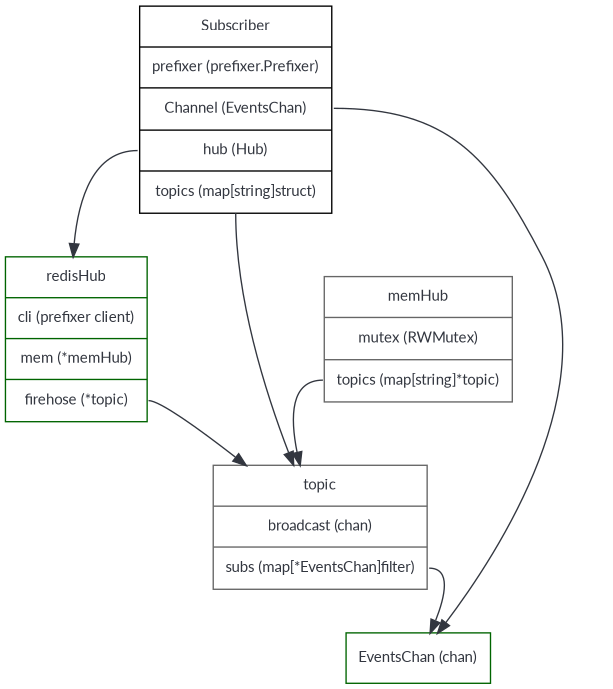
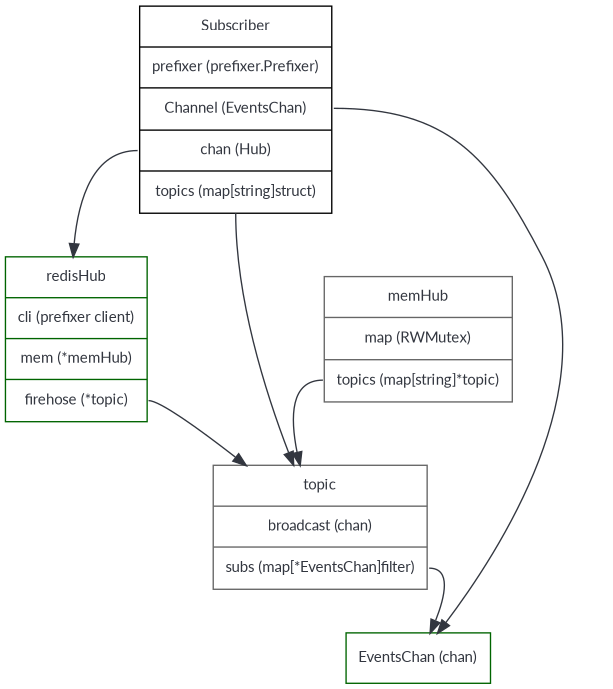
node "Subscriber": text "hub (Hub)" -> "chan (Hub)"
node "memHub": text "mutex (RWMutex)" -> "map (RWMutex)"
